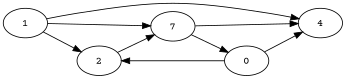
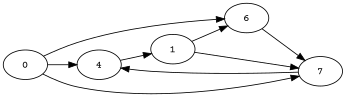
edge "1" -> "4": reversed
edge "7" -> "0": reversed
node "2": label "2" -> "6"
